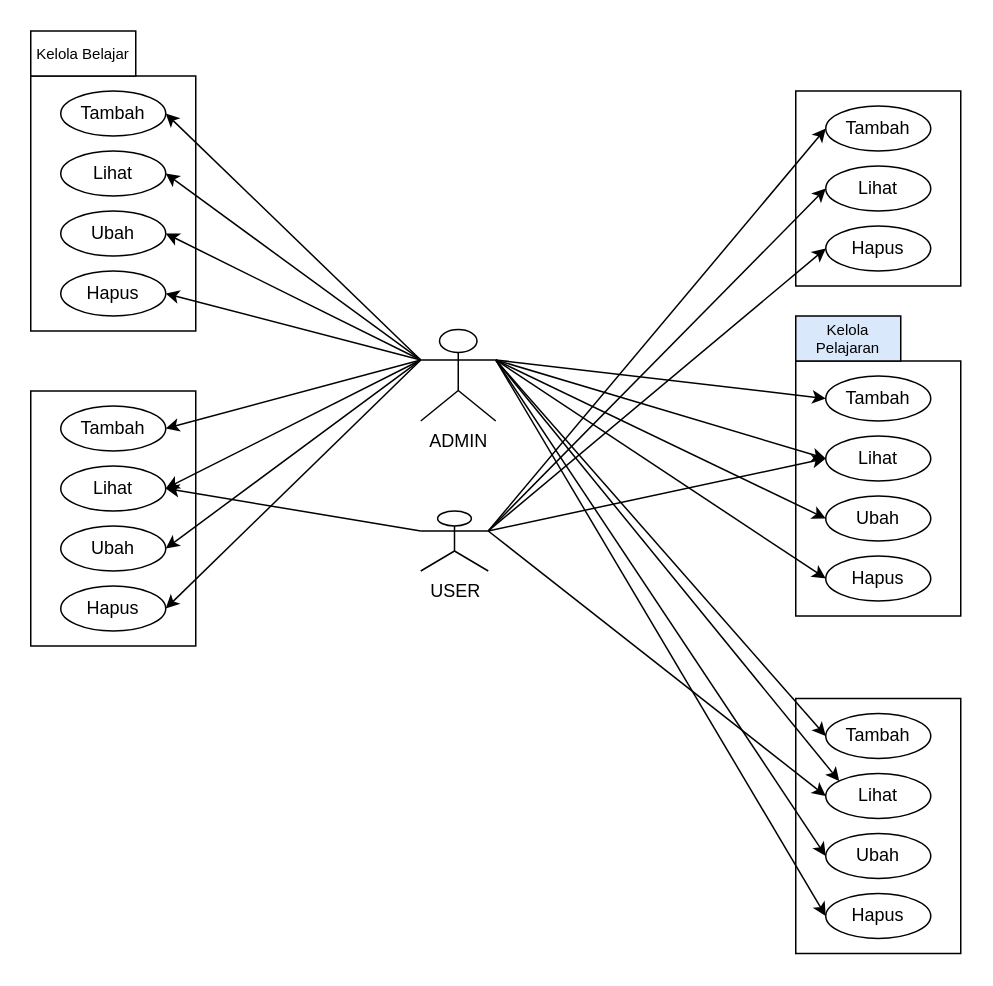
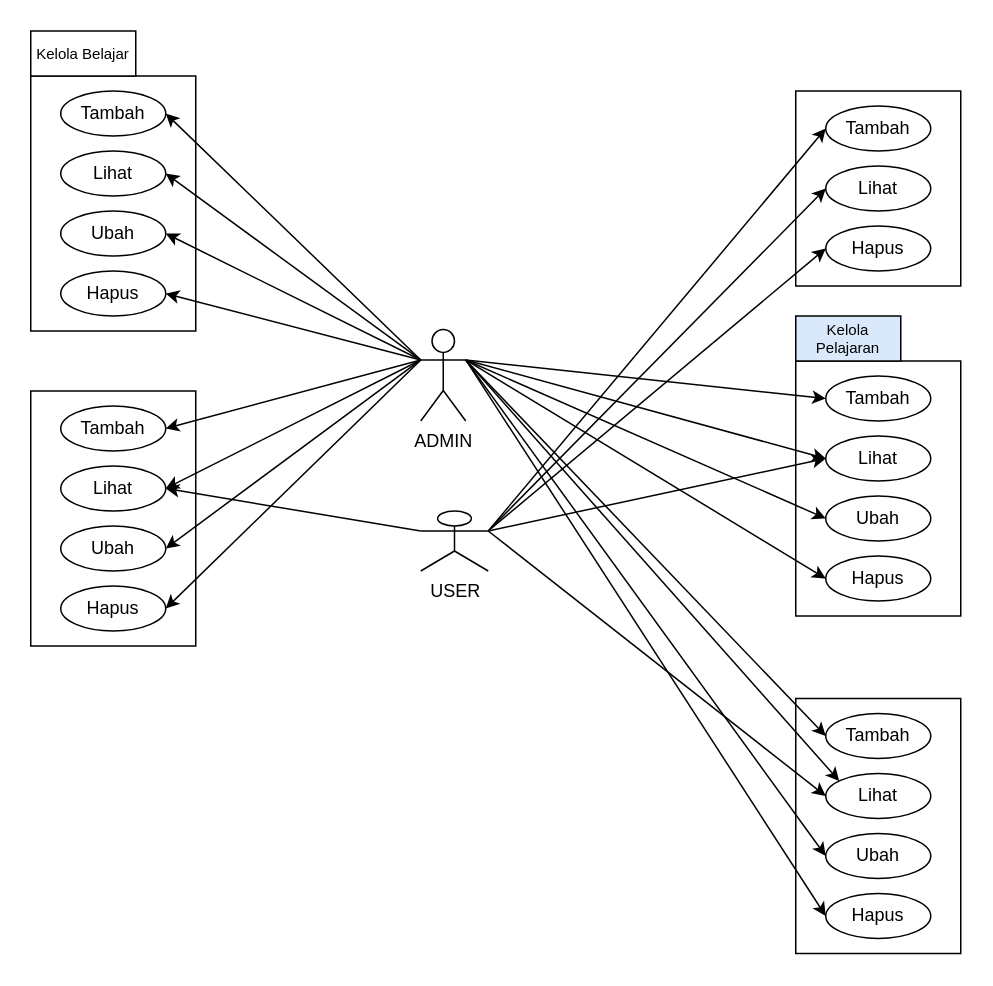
node "ADMIN": size 75x92 -> 45x92
